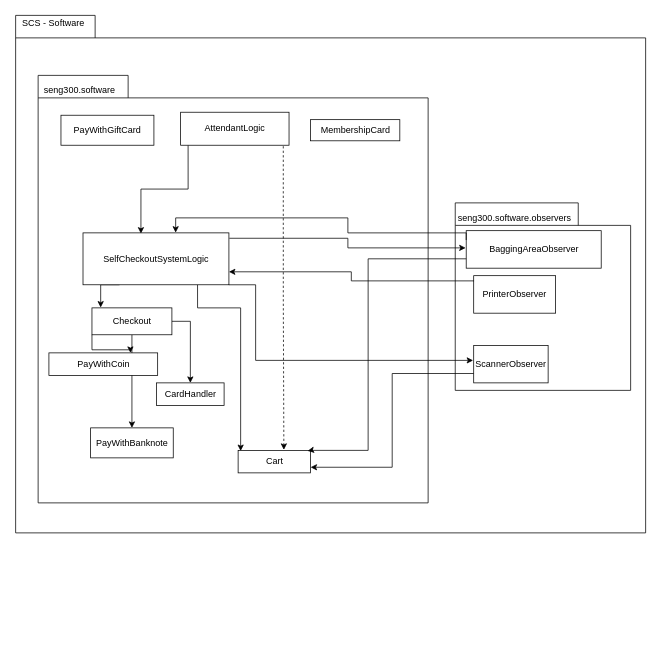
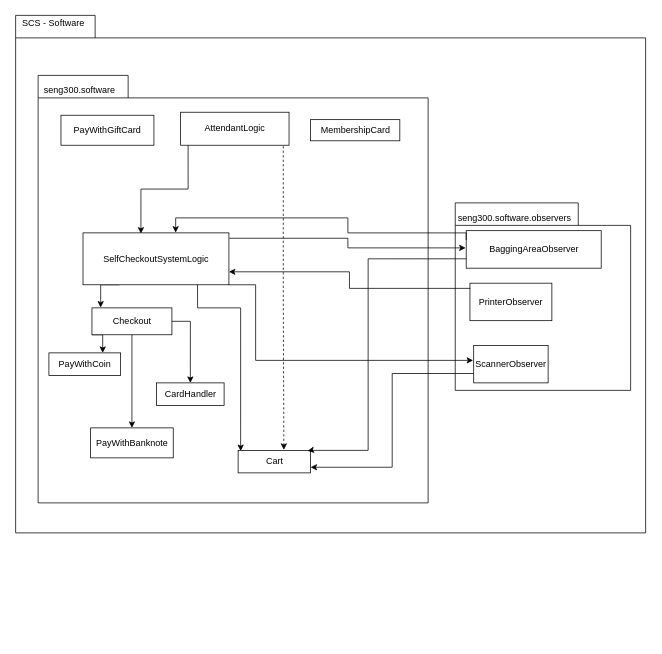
node "PrinterObserver": moved (514, 294) -> (511, 302)
node "PayWithCoin": size 109x23 -> 72x23
